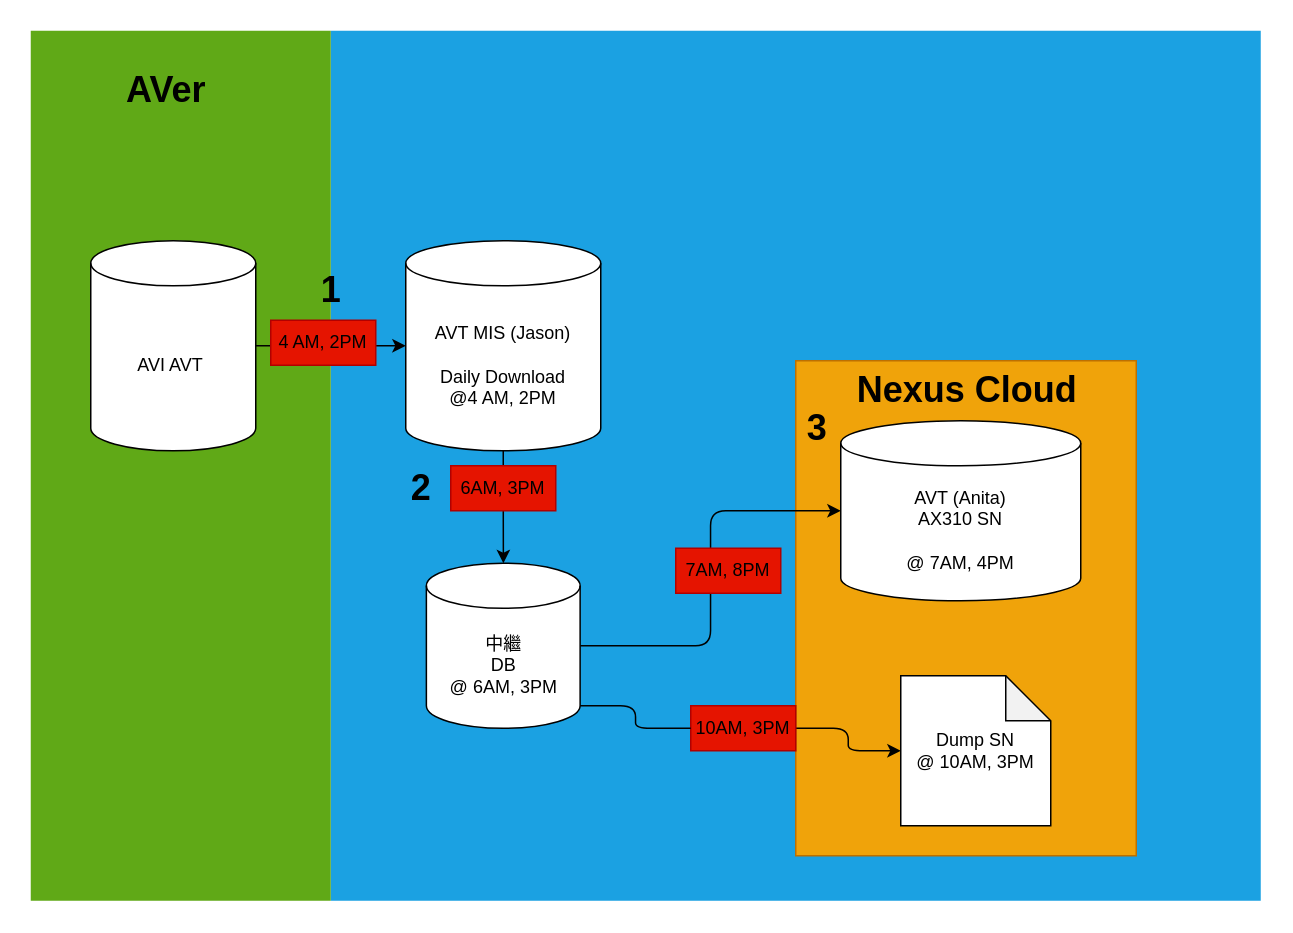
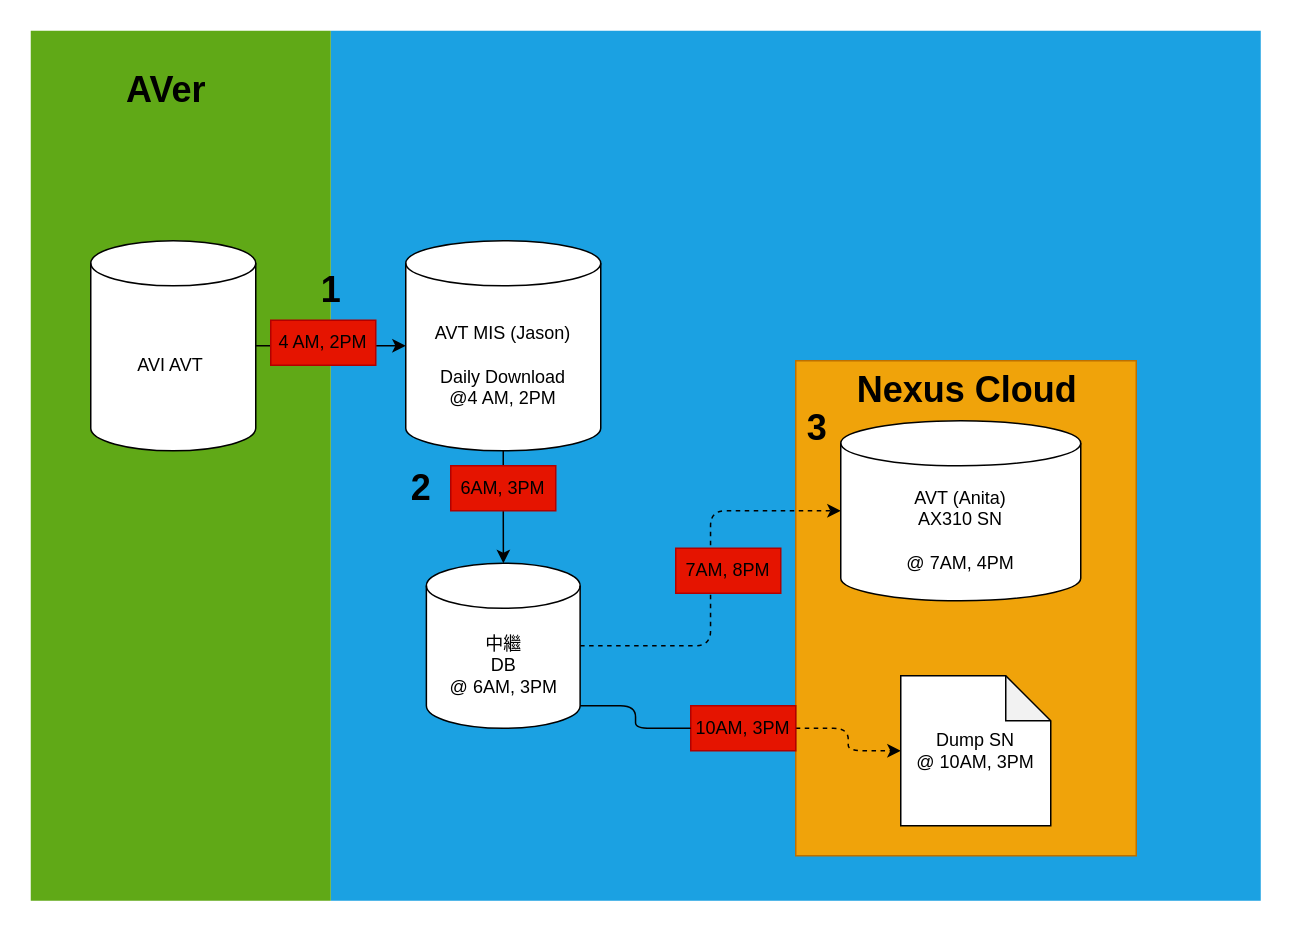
edge "中繼 DB @ 6AM, 3PM" -> "AVT (Anita) AX310 SN @ 7AM, 4PM": style solid -> dashed
edge "10AM, 3PM" -> "Dump SN @ 10AM, 3PM": style solid -> dashed
